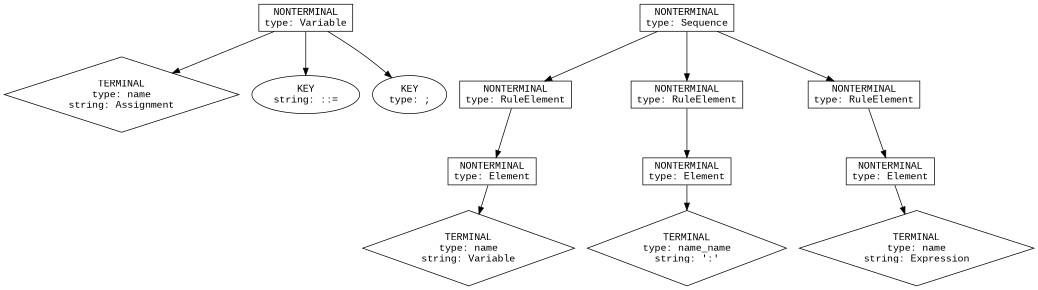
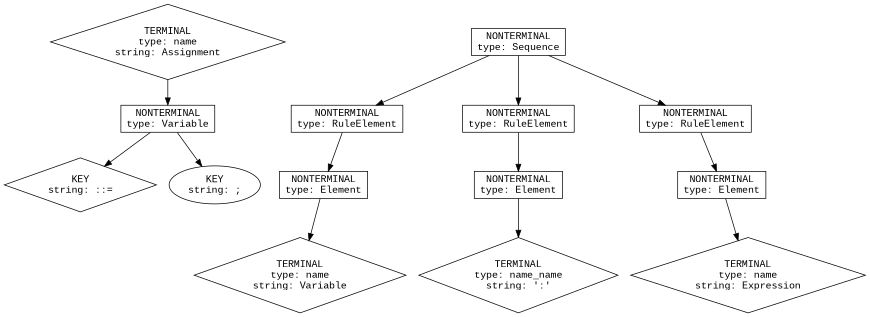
edge "NONTERMINAL type: Variable" -> "TERMINAL type: name string: Assignment": reversed
node "KEY string: ::=": shape ellipse -> diamond
node "KEY type: ;": label "KEY type: ;" -> "KEY string: ;"
